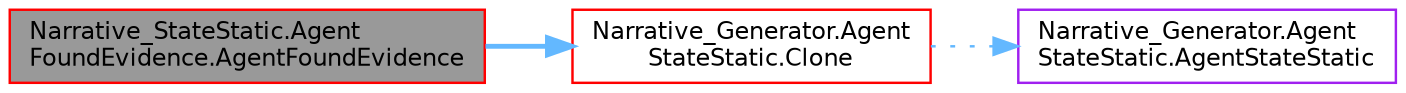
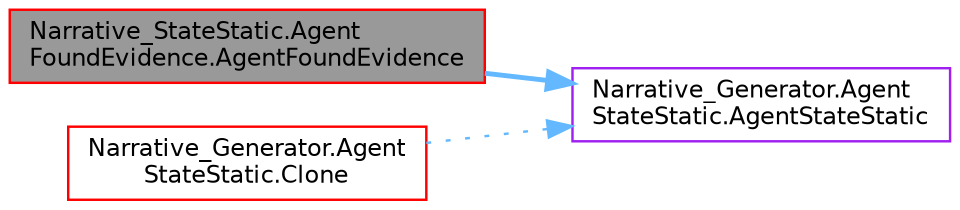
edge "Narrative_StateStatic.Agent FoundEvidence.AgentFoundEvidence" -> "Narrative_Generator.Agent StateStatic.Clone": now "Narrative_StateStatic.Agent FoundEvidence.AgentFoundEvidence" -> "Narrative_Generator.Agent StateStatic.AgentStateStatic"
